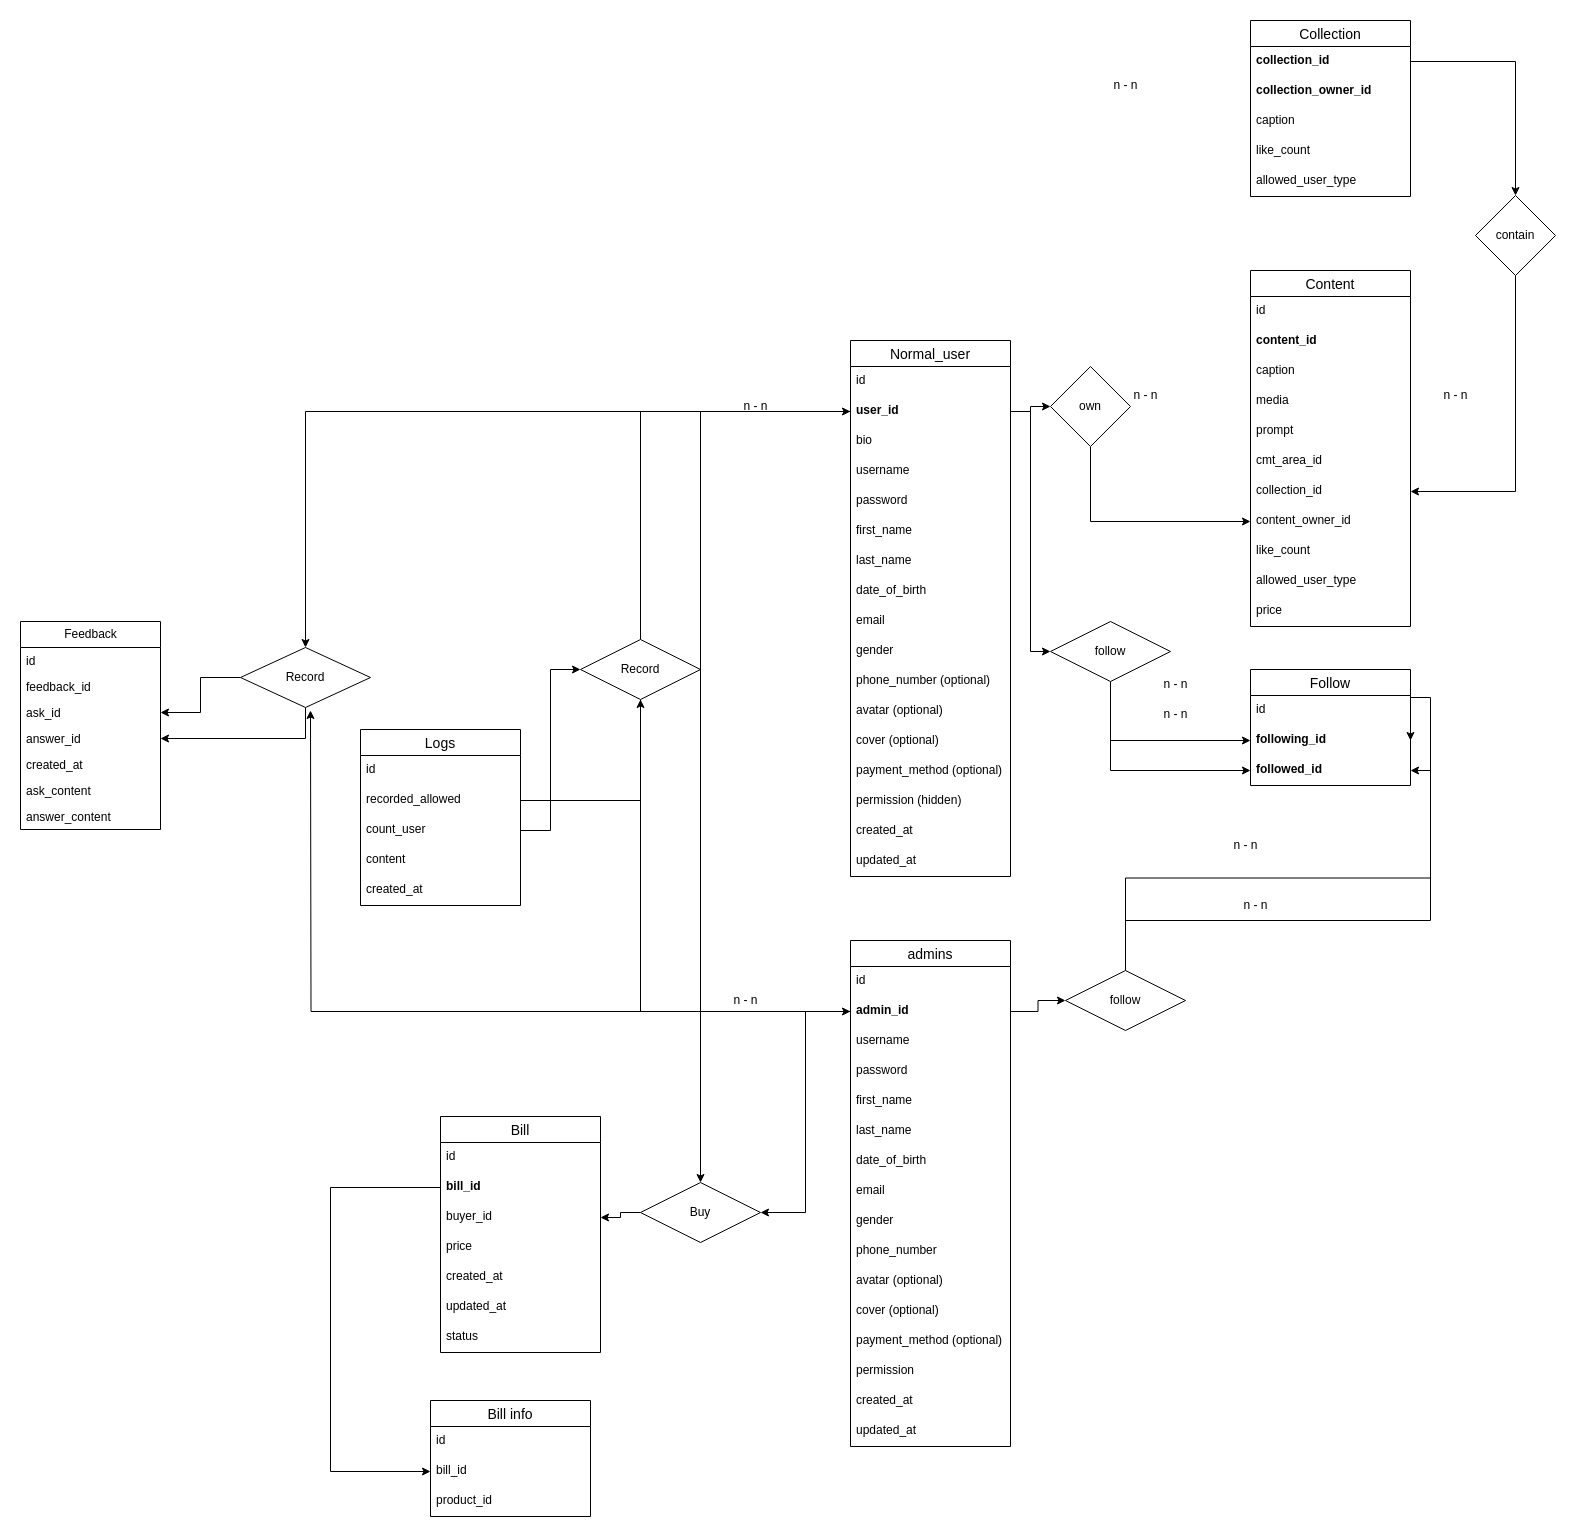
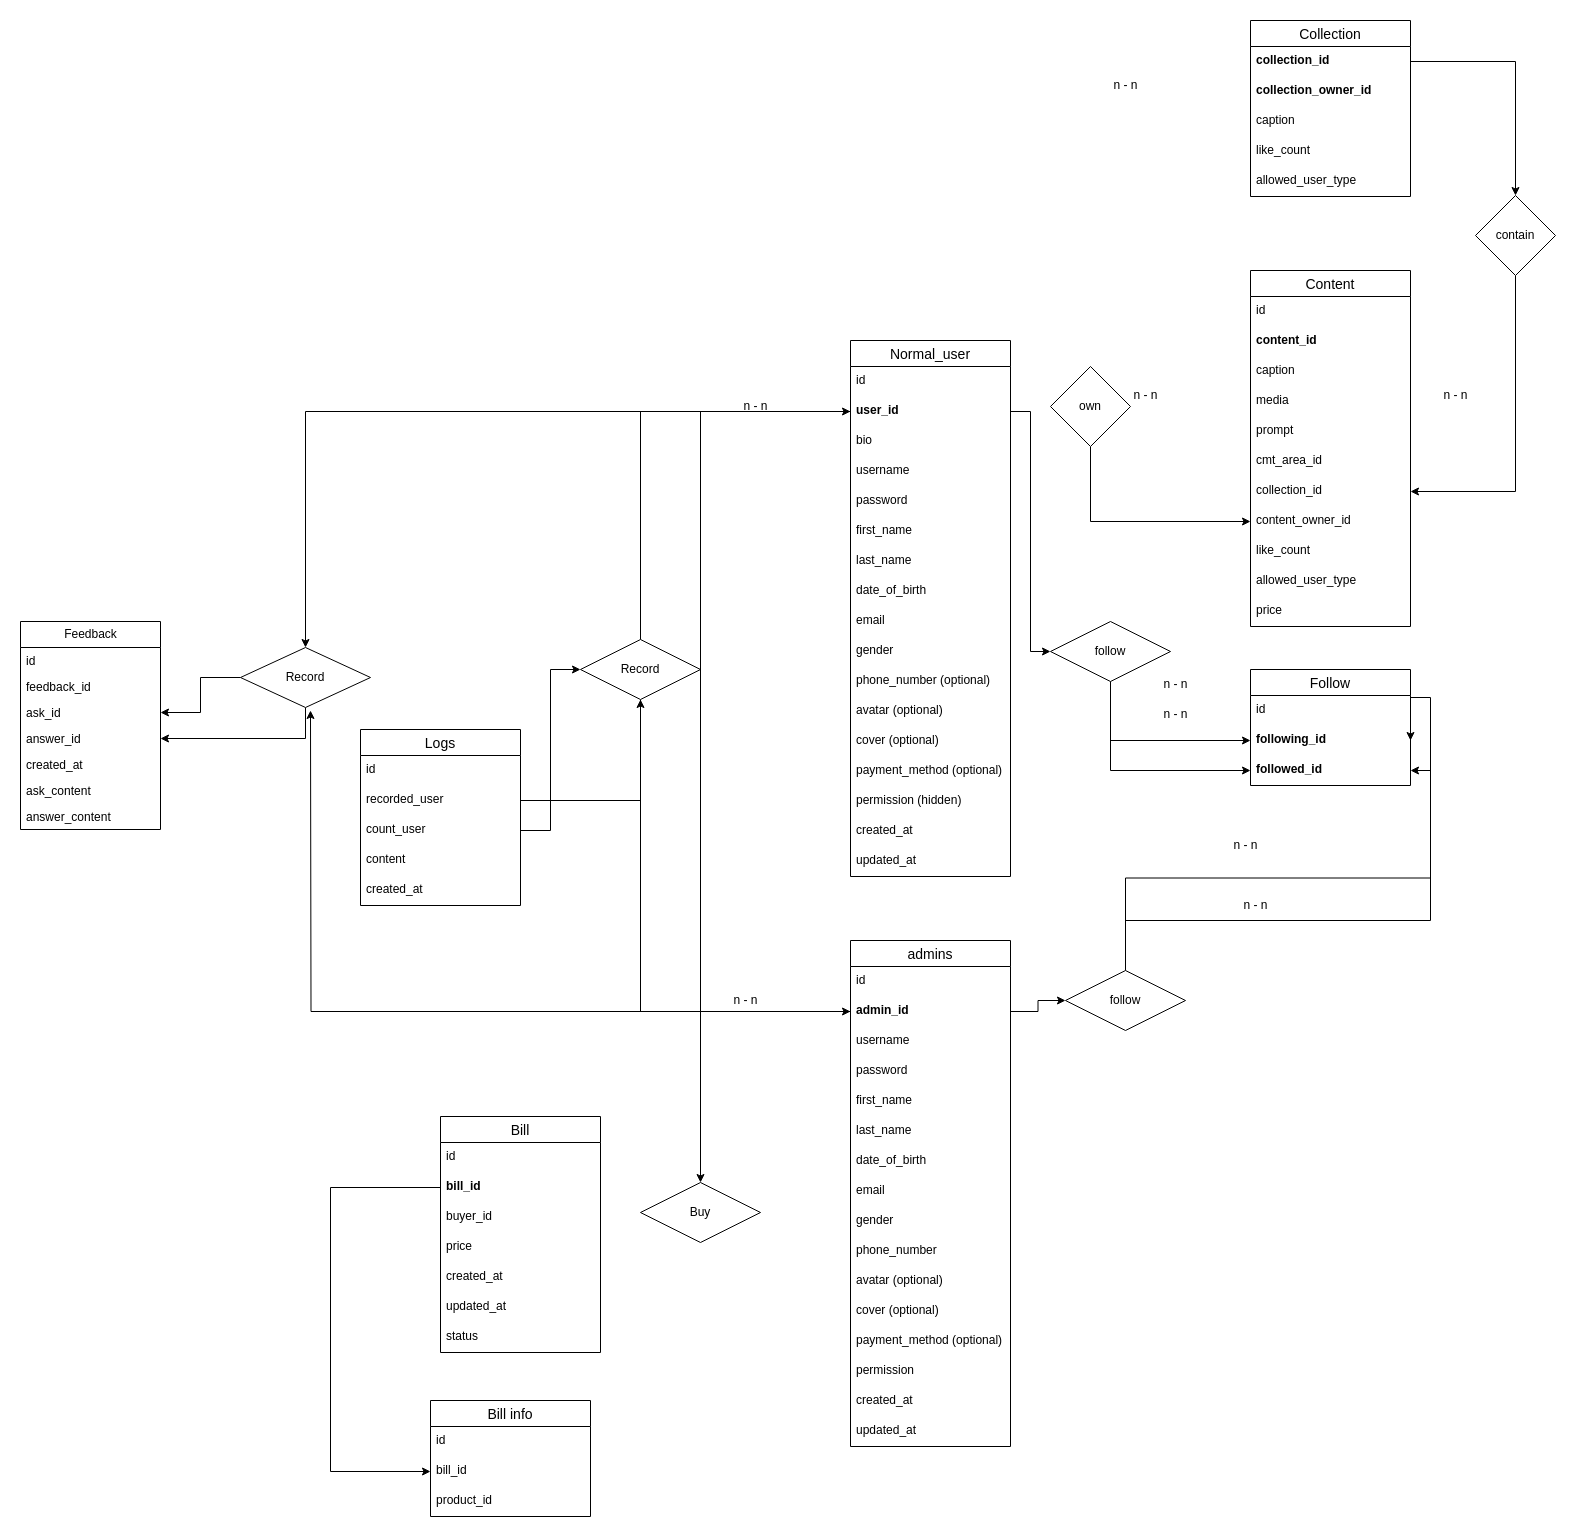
edge "user_id" -> "own": removed
node "recorded_allowed": label "recorded_allowed" -> "recorded_user"
edge "admin_id" -> "Buy": removed
edge "Buy" -> "buyer_id": removed
